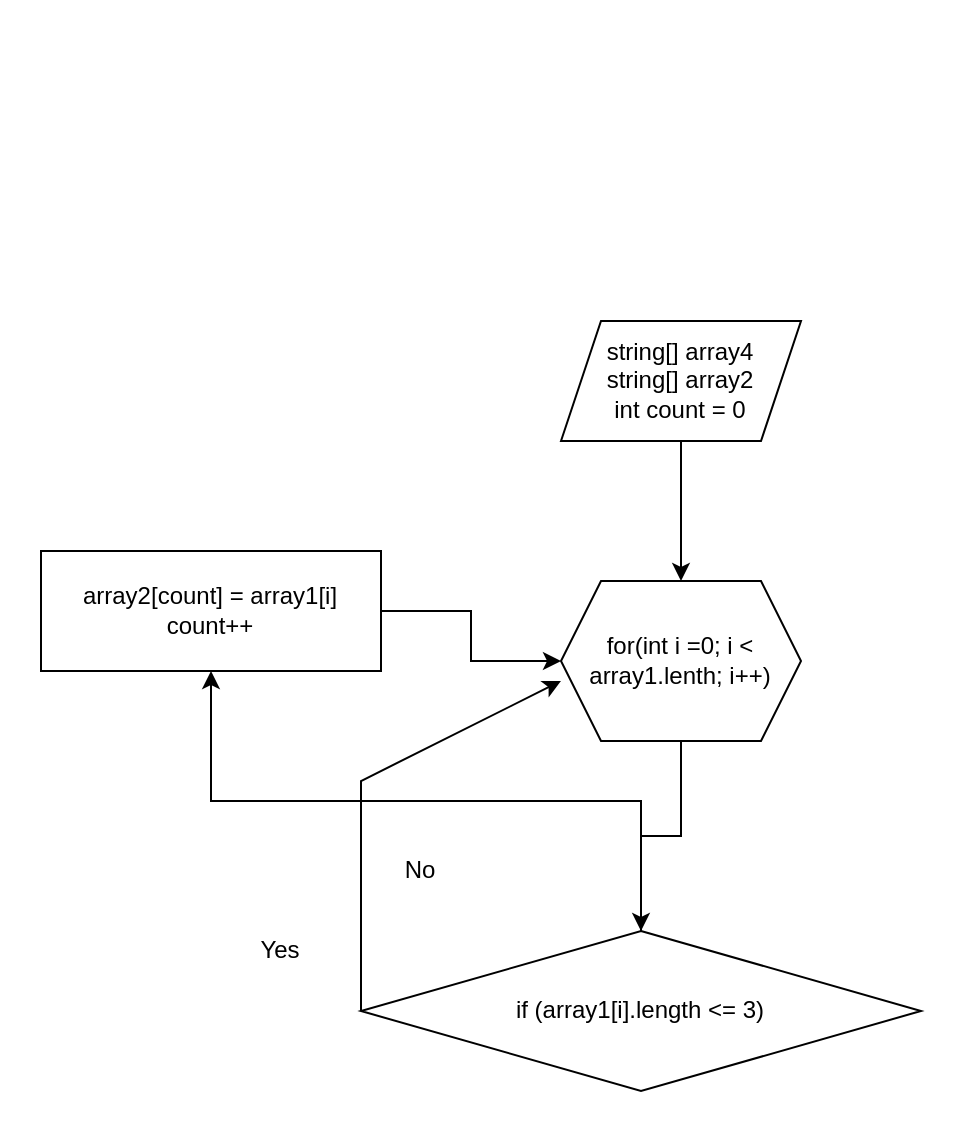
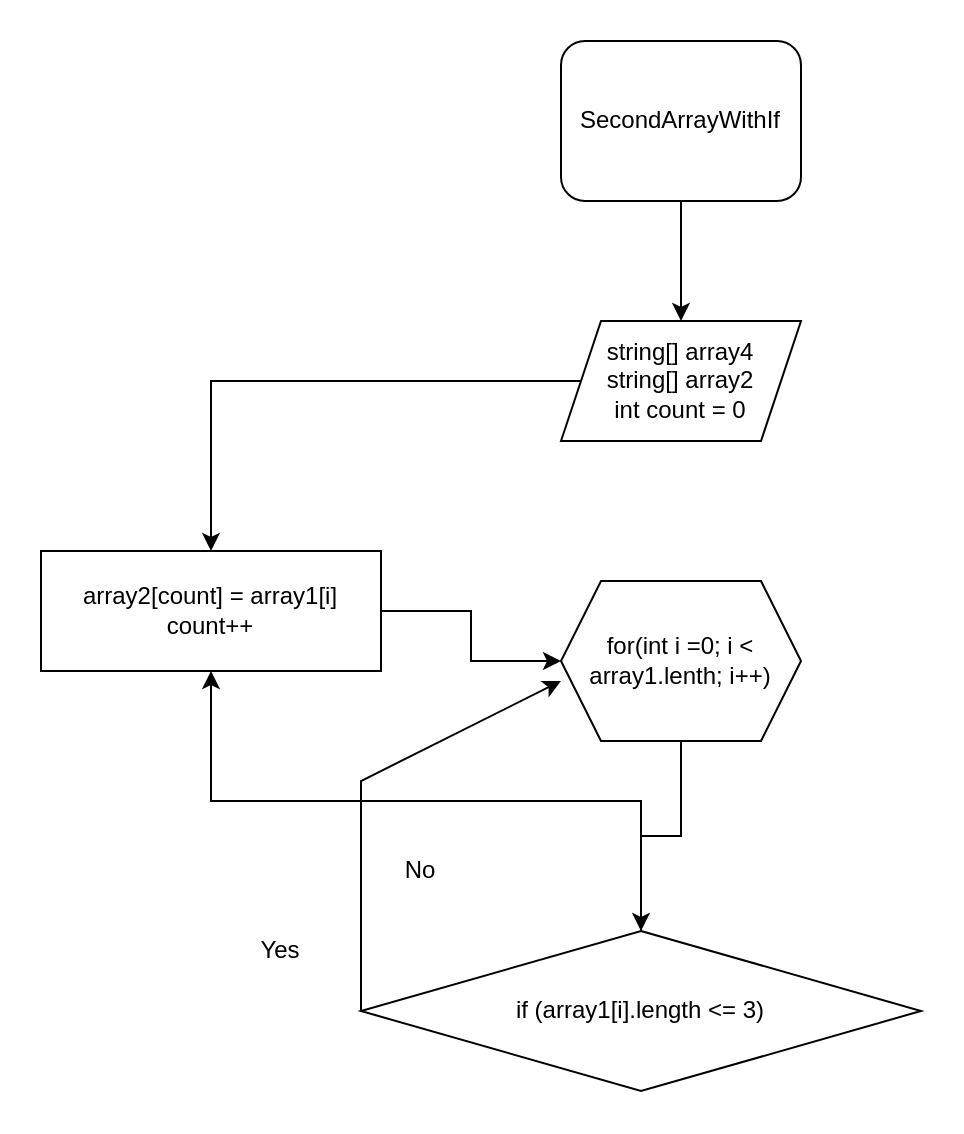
node "SecondArrayWithIf": added
edge "SecondArrayWithIf" -> "string[] array4 string[] array2 int count = 0": added
edge "string[] array4 string[] array2 int count = 0" -> "for(int i =0; i < array1.lenth; i++)": now "string[] array4 string[] array2 int count = 0" -> "array2[count] = array1[i] count++"
